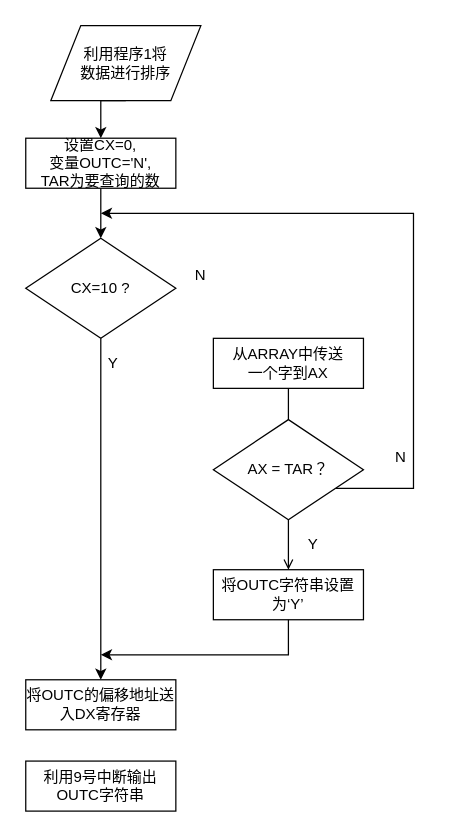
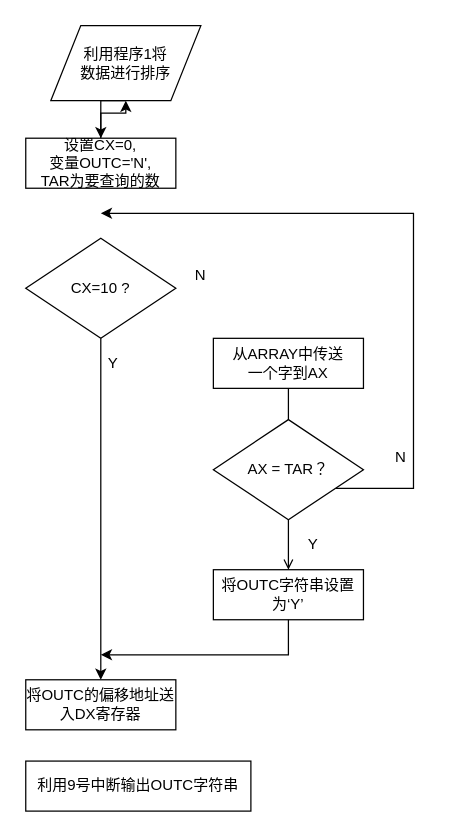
edge "设置CX=0, 变量OUTC='N', TAR为要查询的数" -> "CX=10 ?": now "设置CX=0, 变量OUTC='N', TAR为要查询的数" -> "利用程序1将 数据进行排序"
node "利用9号中断输出OUTC字符串": size 150x50 -> 225x50
